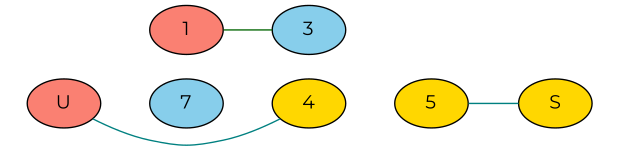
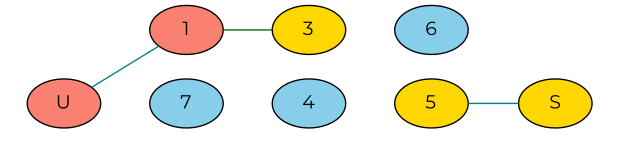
node "3": fillcolor skyblue -> gold
node "6": added
node "4": fillcolor gold -> skyblue
edge "U" -- "4": now "U" -- "1"
